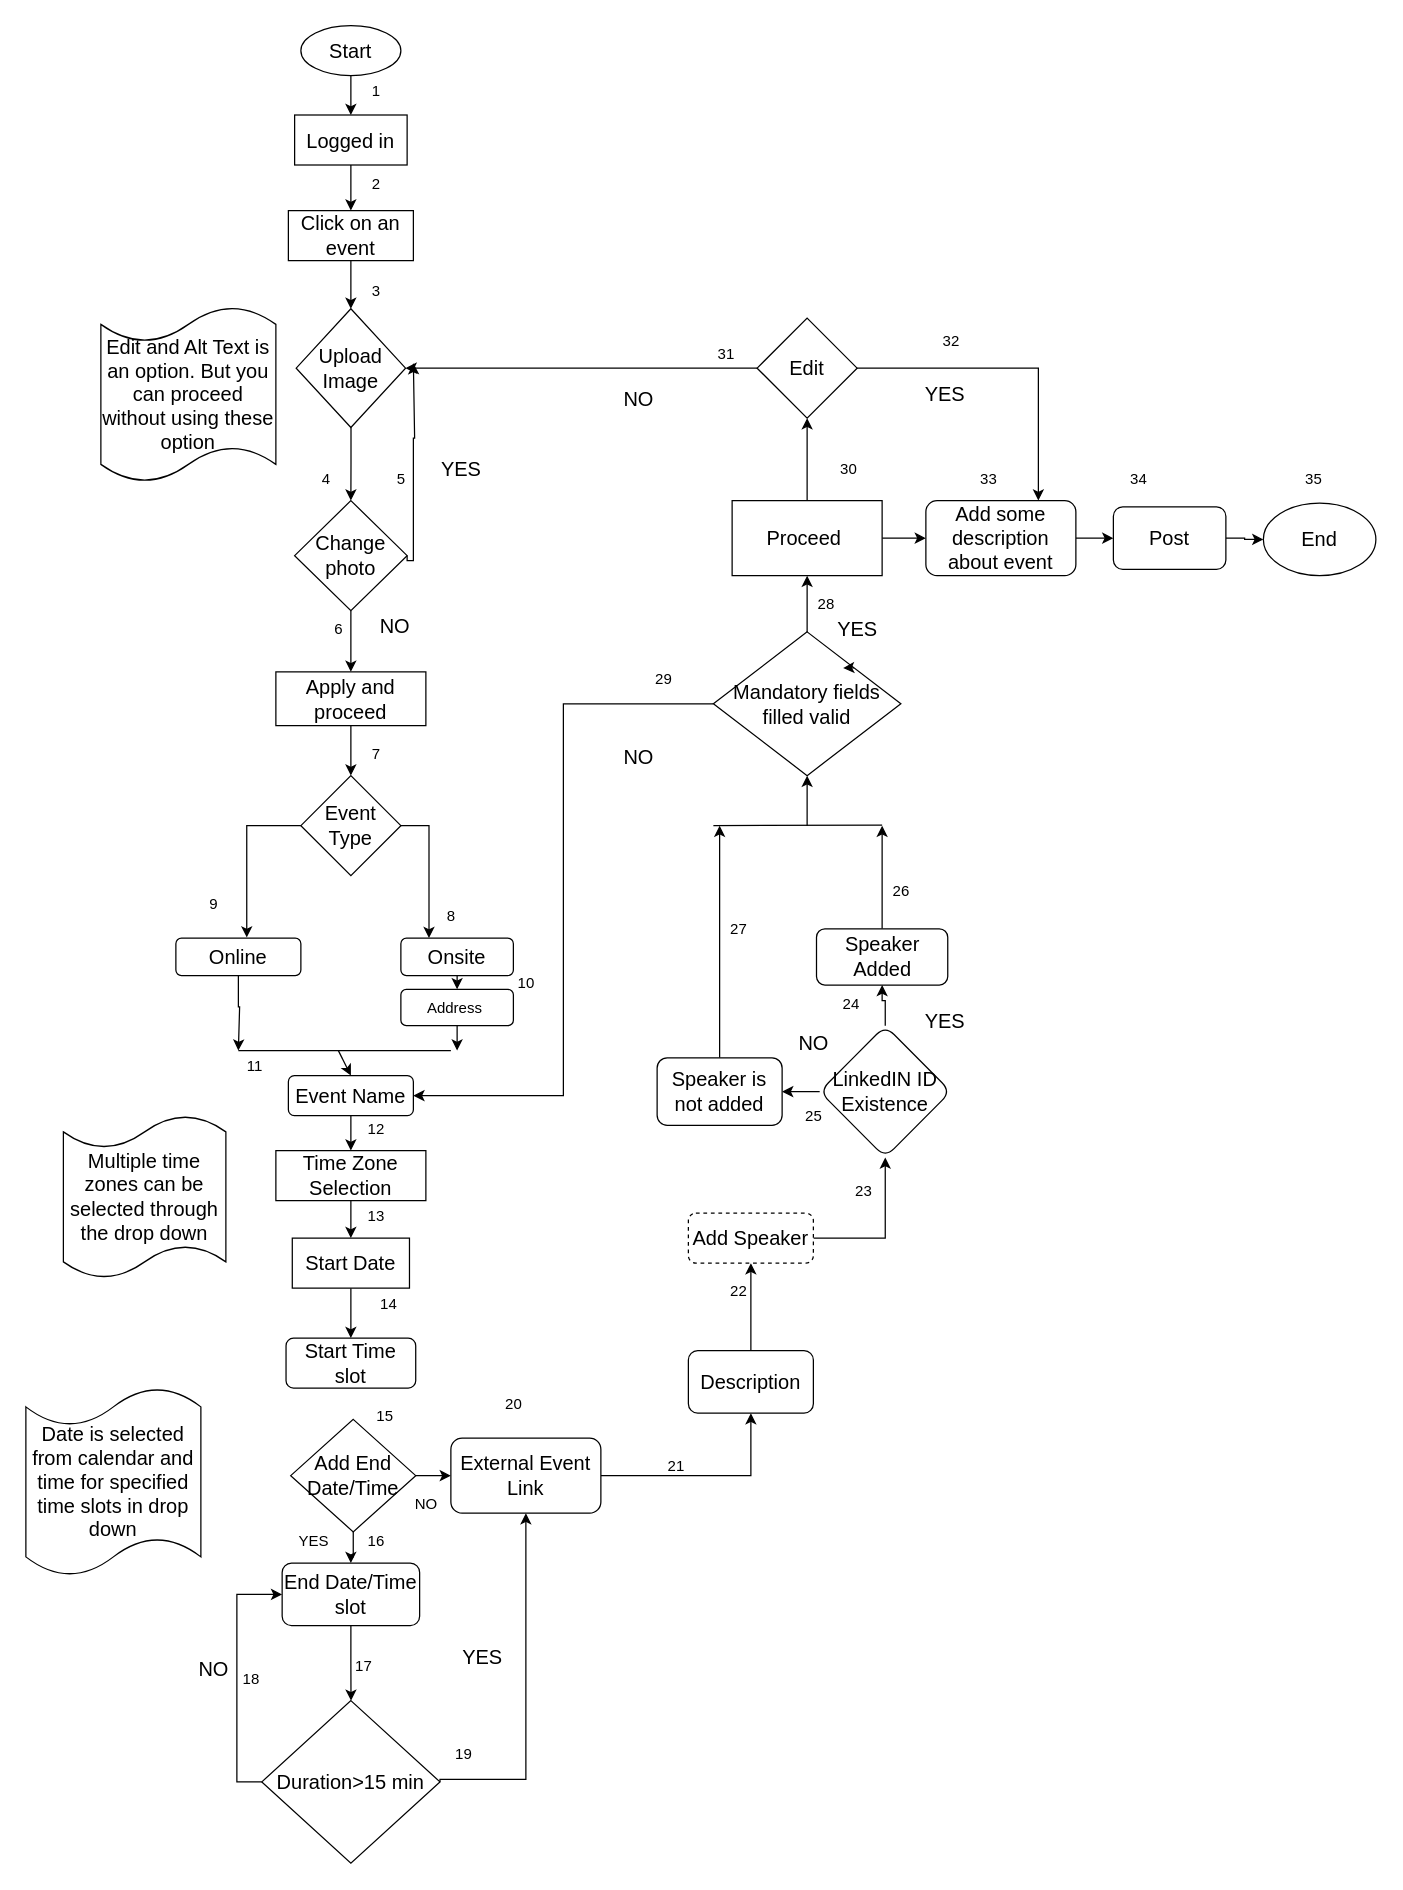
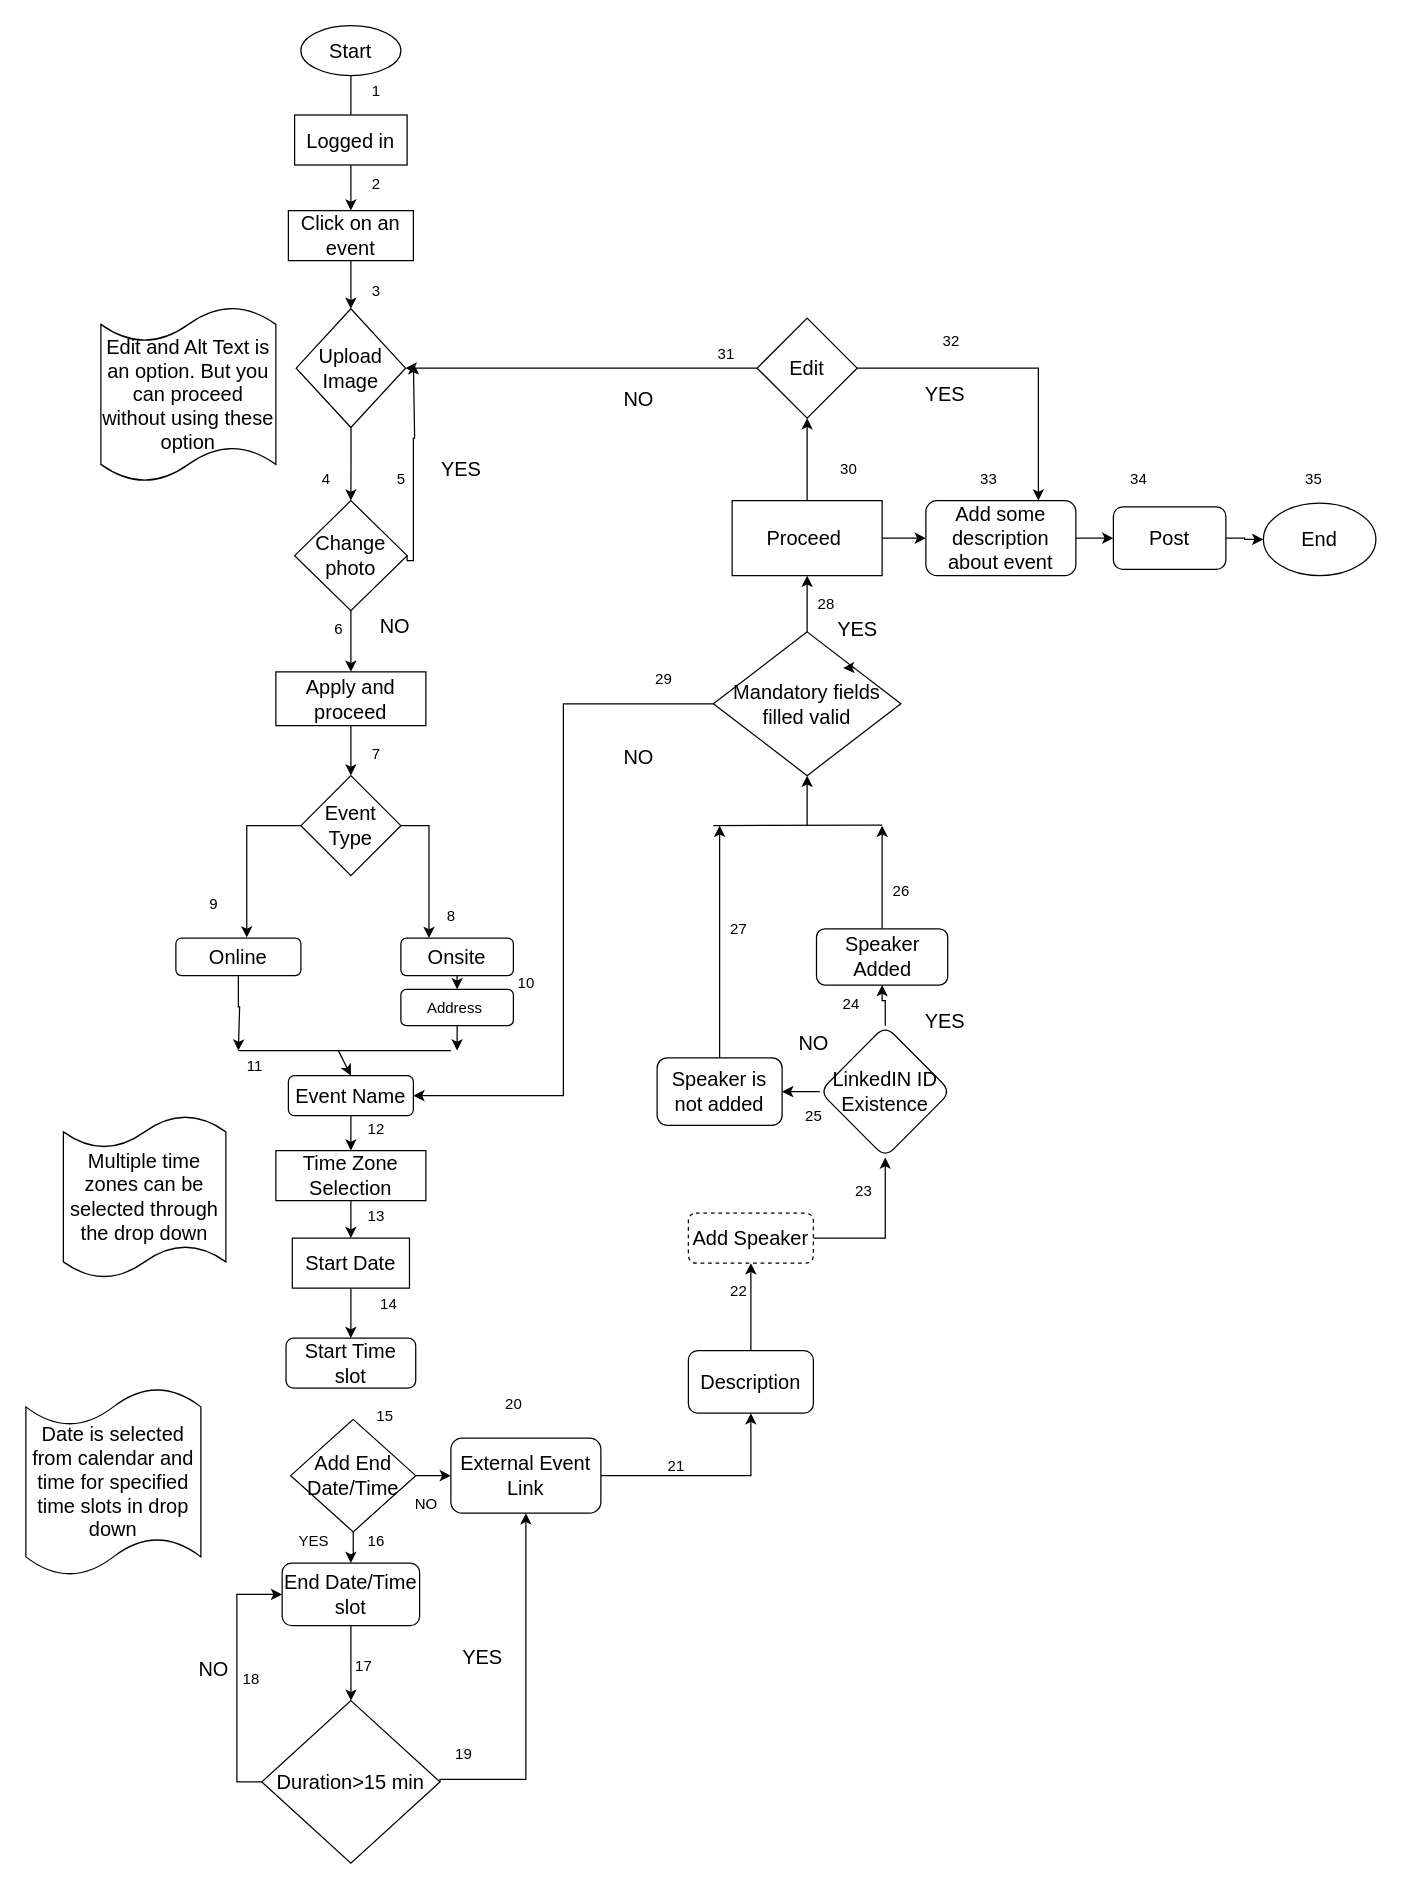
edge "Start" -> "Logged in": arrowhead classic -> none
